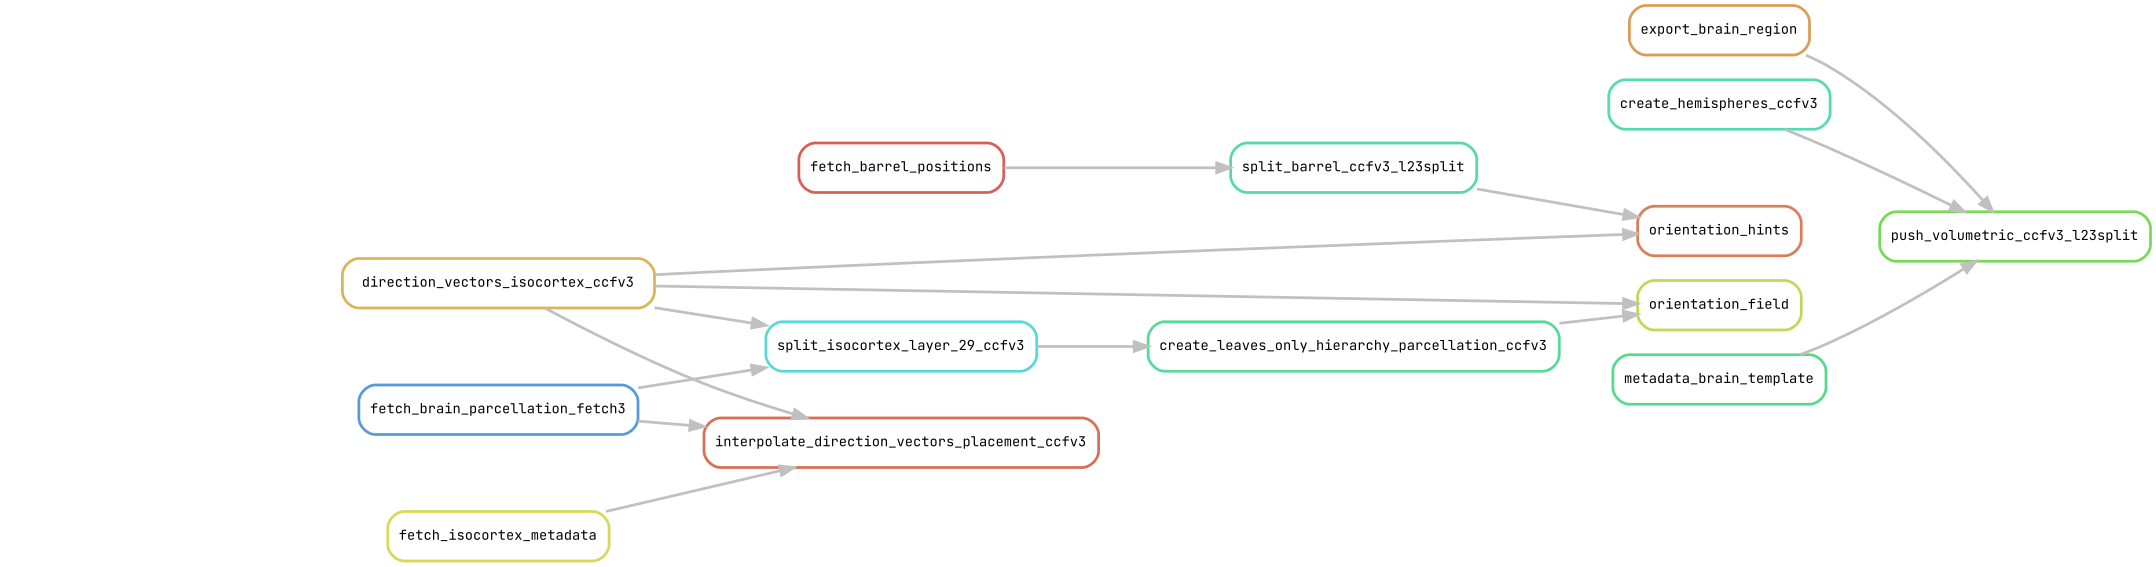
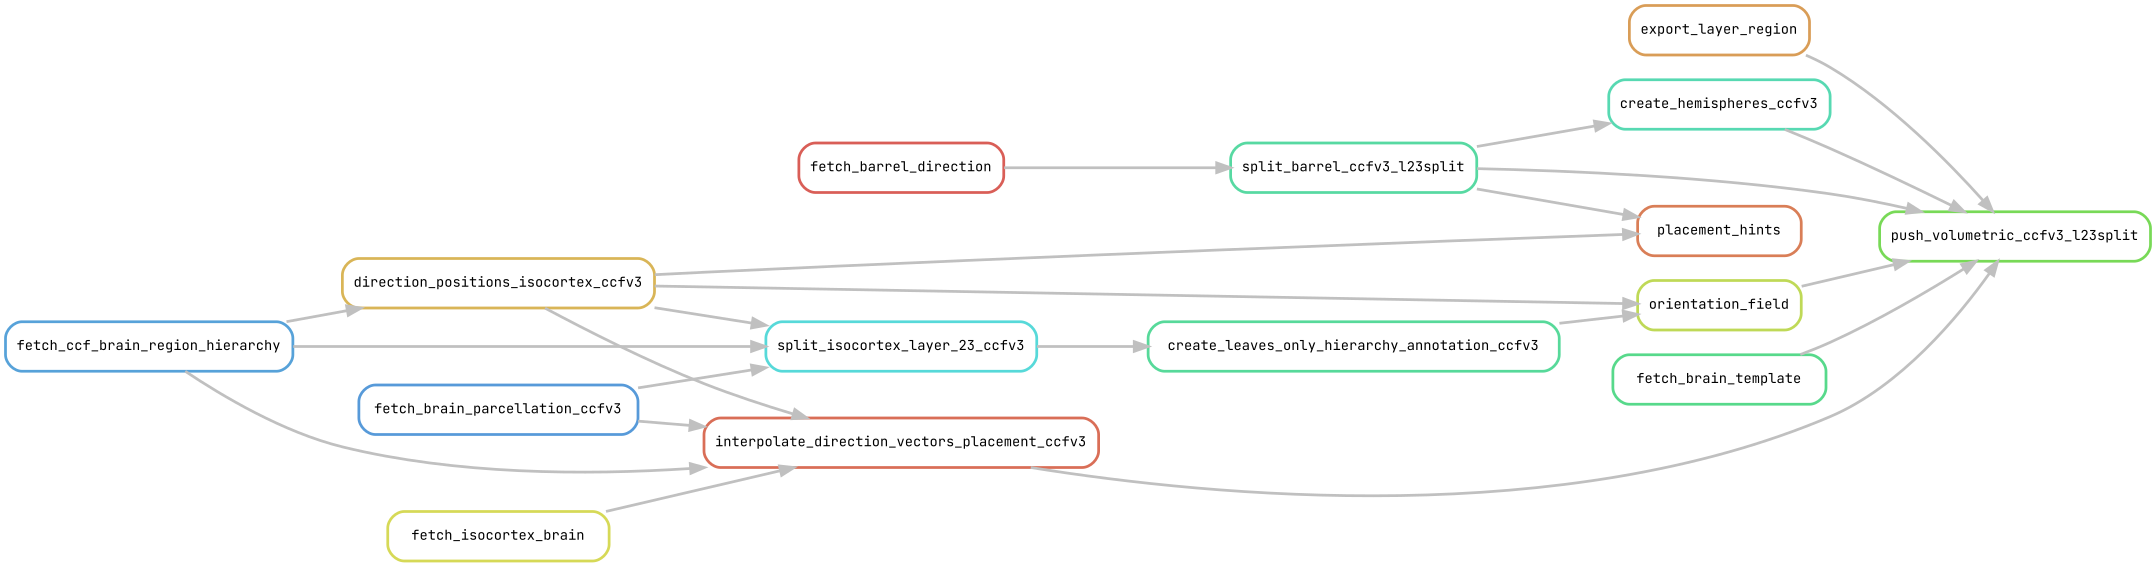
node "export_brain_region": label "export_brain_region" -> "export_layer_region"
edge "split_barrel_ccfv3_l23split" -> "create_hemispheres_ccfv3": added
node "fetch_barrel_positions": label "fetch_barrel_positions" -> "fetch_barrel_direction"
edge "split_barrel_ccfv3_l23split" -> "push_volumetric_ccfv3_l23split": added
node "orientation_hints": label "orientation_hints" -> "placement_hints"
edge "orientation_field" -> "push_volumetric_ccfv3_l23split": added
node "direction_vectors_isocortex_ccfv3": label "direction_vectors_isocortex_ccfv3" -> "direction_positions_isocortex_ccfv3"
node "fetch_ccf_brain_region_hierarchy": added
node "split_isocortex_layer_29_ccfv3": label "split_isocortex_layer_29_ccfv3" -> "split_isocortex_layer_23_ccfv3"
node "create_leaves_only_hierarchy_parcellation_ccfv3": label "create_leaves_only_hierarchy_parcellation_ccfv3" -> "create_leaves_only_hierarchy_annotation_ccfv3"
node "metadata_brain_template": label "metadata_brain_template" -> "fetch_brain_template"
node "fetch_brain_parcellation_fetch3": label "fetch_brain_parcellation_fetch3" -> "fetch_brain_parcellation_ccfv3"
edge "interpolate_direction_vectors_placement_ccfv3" -> "push_volumetric_ccfv3_l23split": added
node "fetch_isocortex_metadata": label "fetch_isocortex_metadata" -> "fetch_isocortex_brain"
